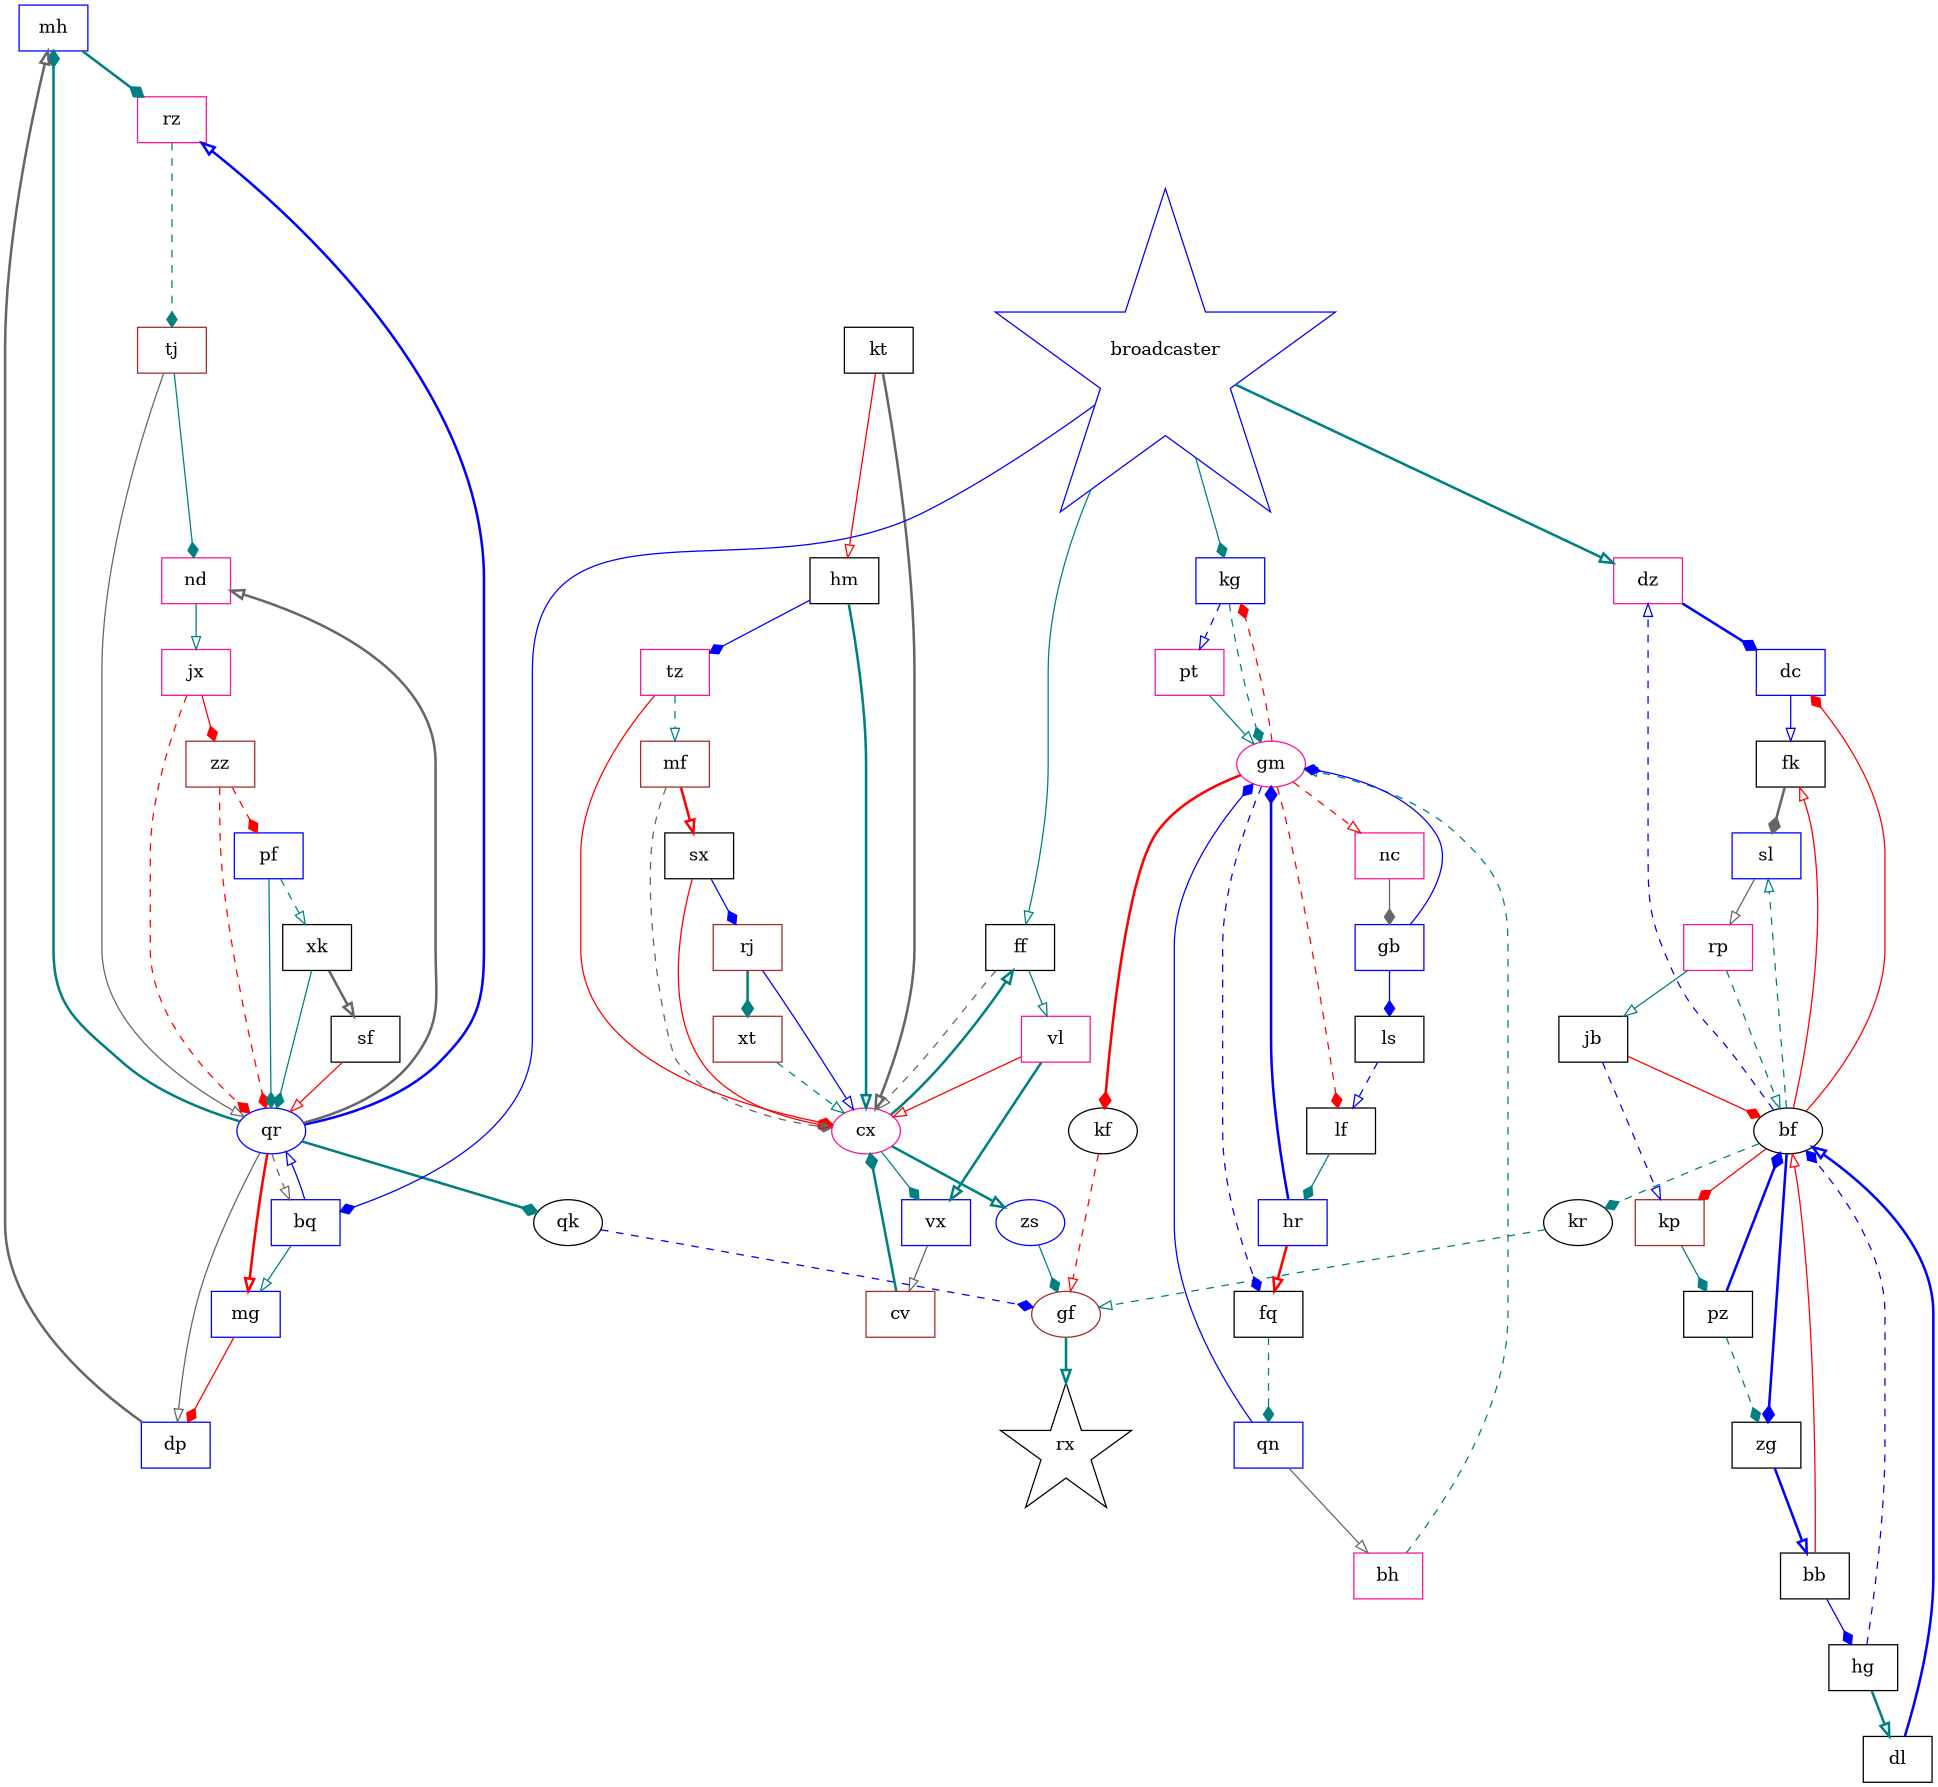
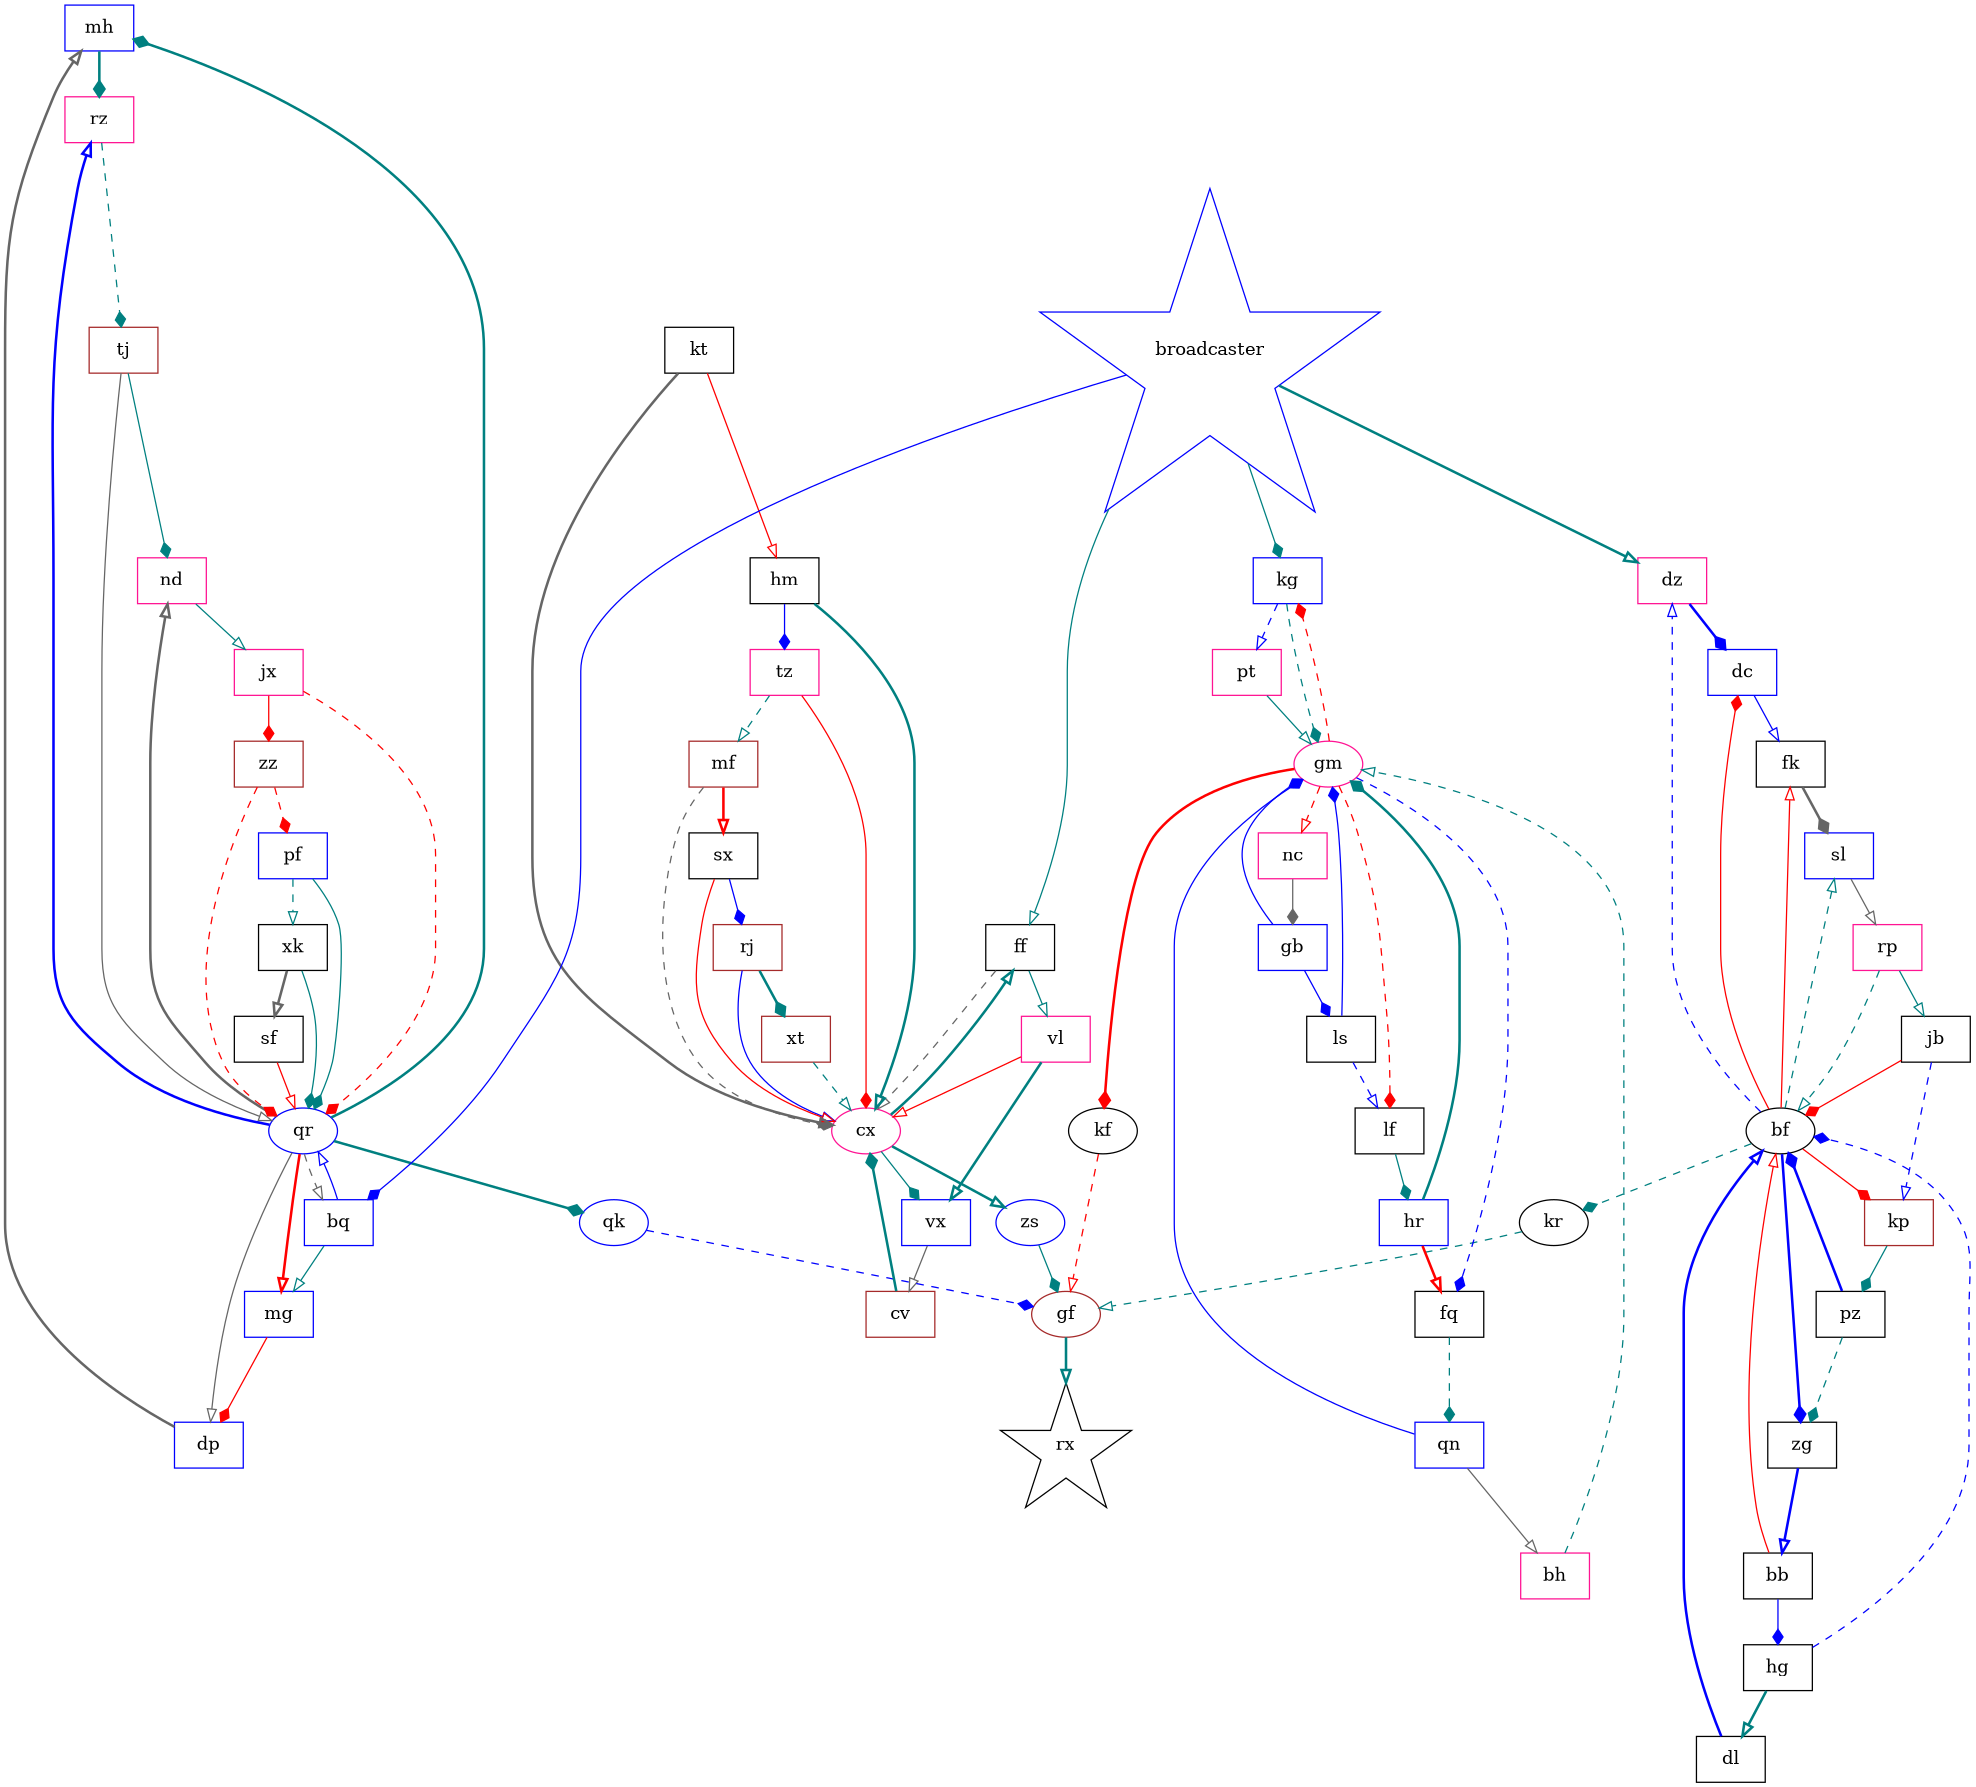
edge "ls" -> "gm": added
edge "hr" -> "gm": color blue -> teal
node "qk": color black -> blue
